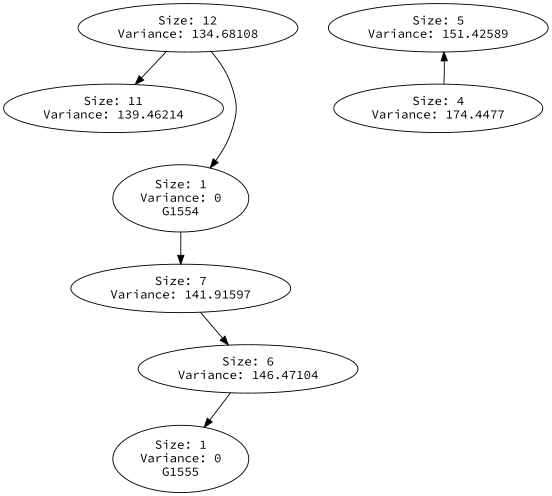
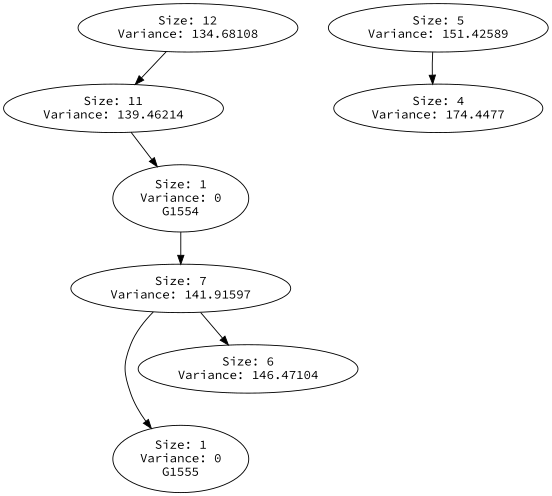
edge "Size: 4 Variance: 174.4477" -> "Size: 5 Variance: 151.42589": reversed
edge "Size: 12 Variance: 134.68108" -> "Size: 1 Variance: 0 G1554": now "Size: 11 Variance: 139.46214" -> "Size: 1 Variance: 0 G1554"
edge "Size: 6 Variance: 146.47104" -> "Size: 1 Variance: 0 G1555": now "Size: 7 Variance: 141.91597" -> "Size: 1 Variance: 0 G1555"
